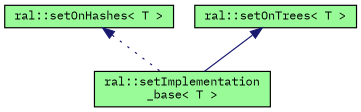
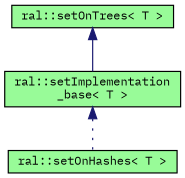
edge "ral::setImplementation _base< T >" -> "ral::setOnHashes< T >": reversed
